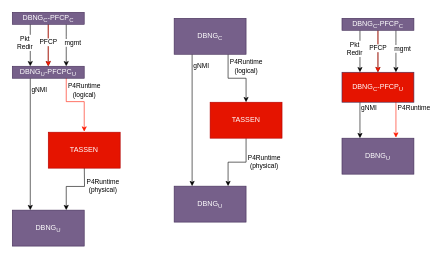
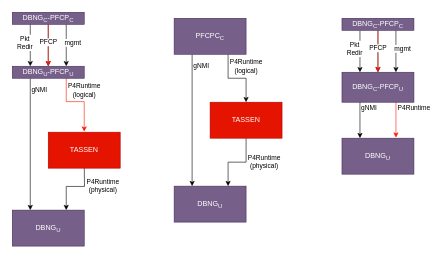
node "DBNGC": label "DBNGC" -> "PFCPCC"
node "DBNGU-PFCPCU": label "DBNGU-PFCPCU" -> "DBNGU-PFCPU"
node "DBNGC-PFCPU": fillcolor #e51400 -> #76608a
